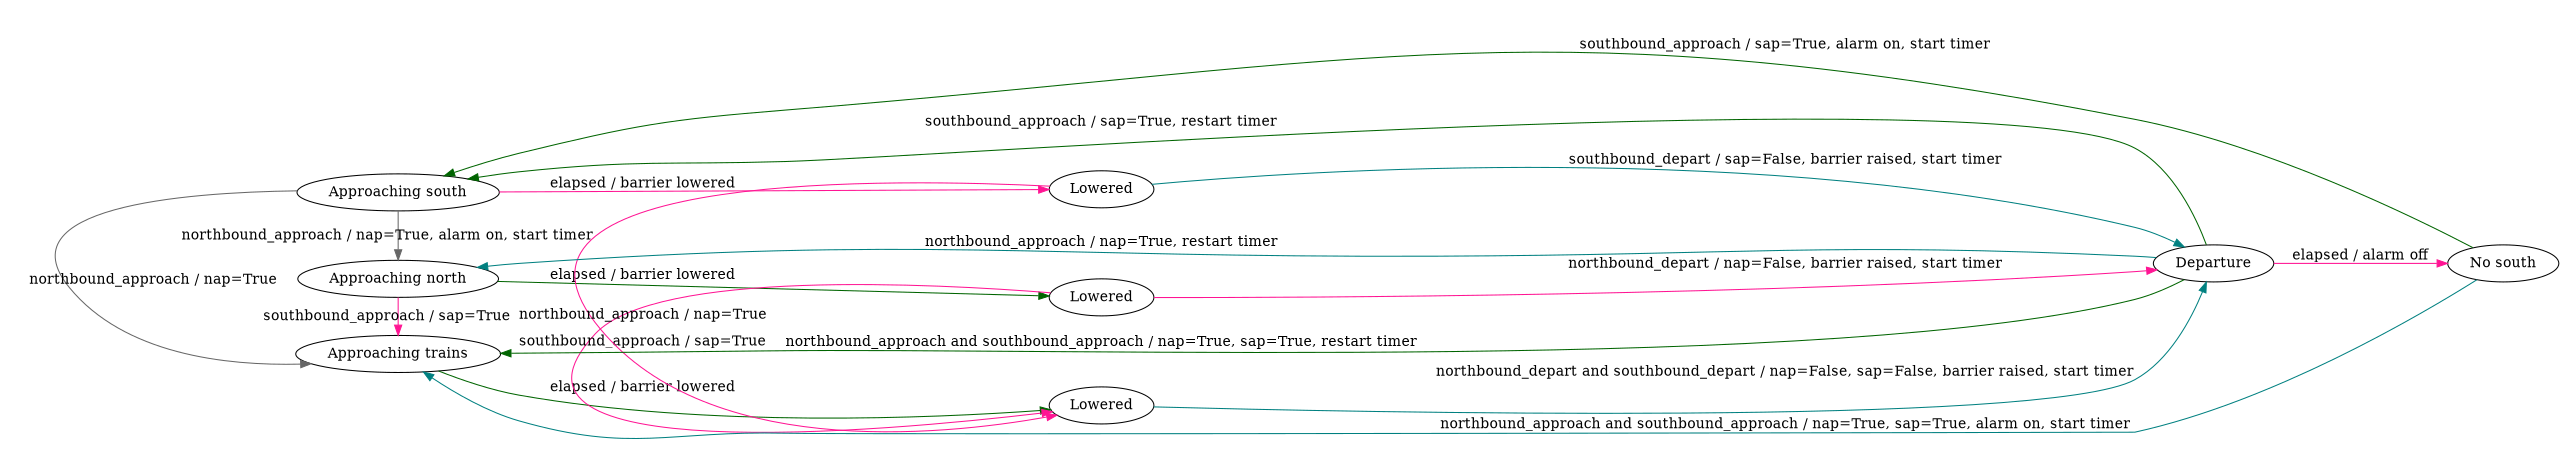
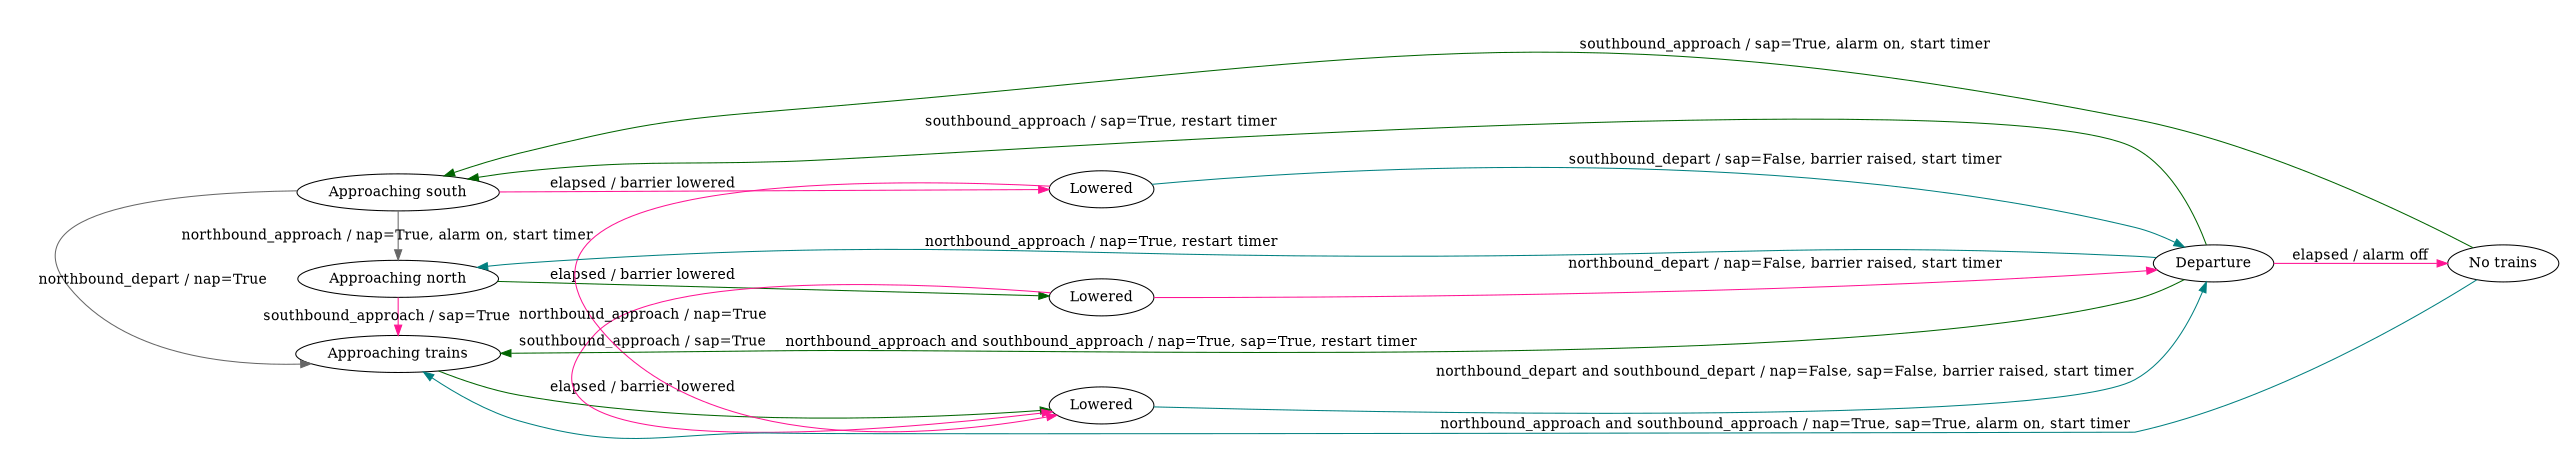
node "No south": label "No south" -> "No trains"
edge "Approaching south" -> "Approaching trains": label "northbound_approach / nap=True" -> "northbound_depart / nap=True"
